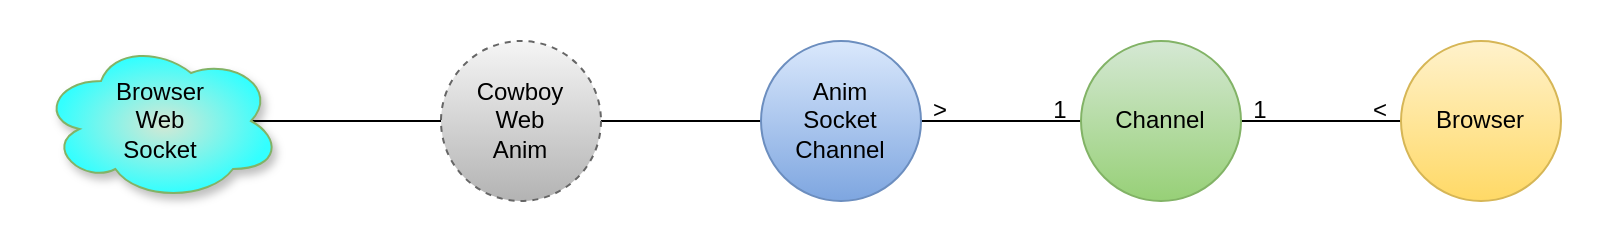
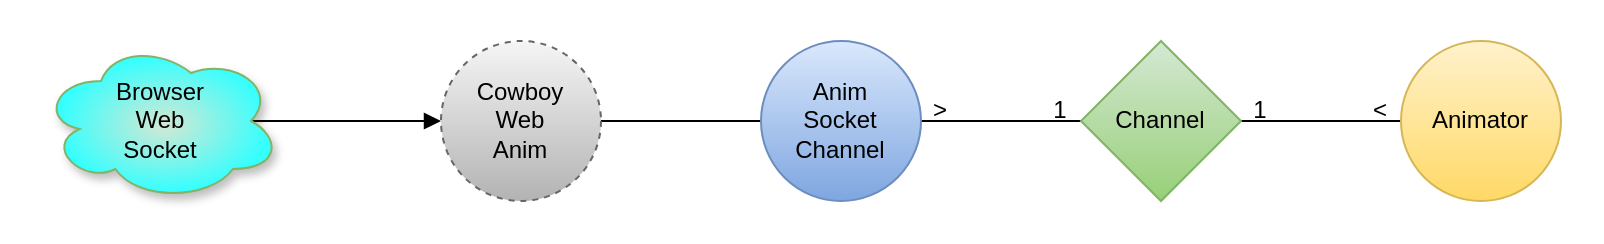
edge "Browser Web Socket" -- "Cowboy Web Anim": arrowhead none -> block
node "Channel": shape ellipse -> diamond
node "Browser": label "Browser" -> "Animator"
